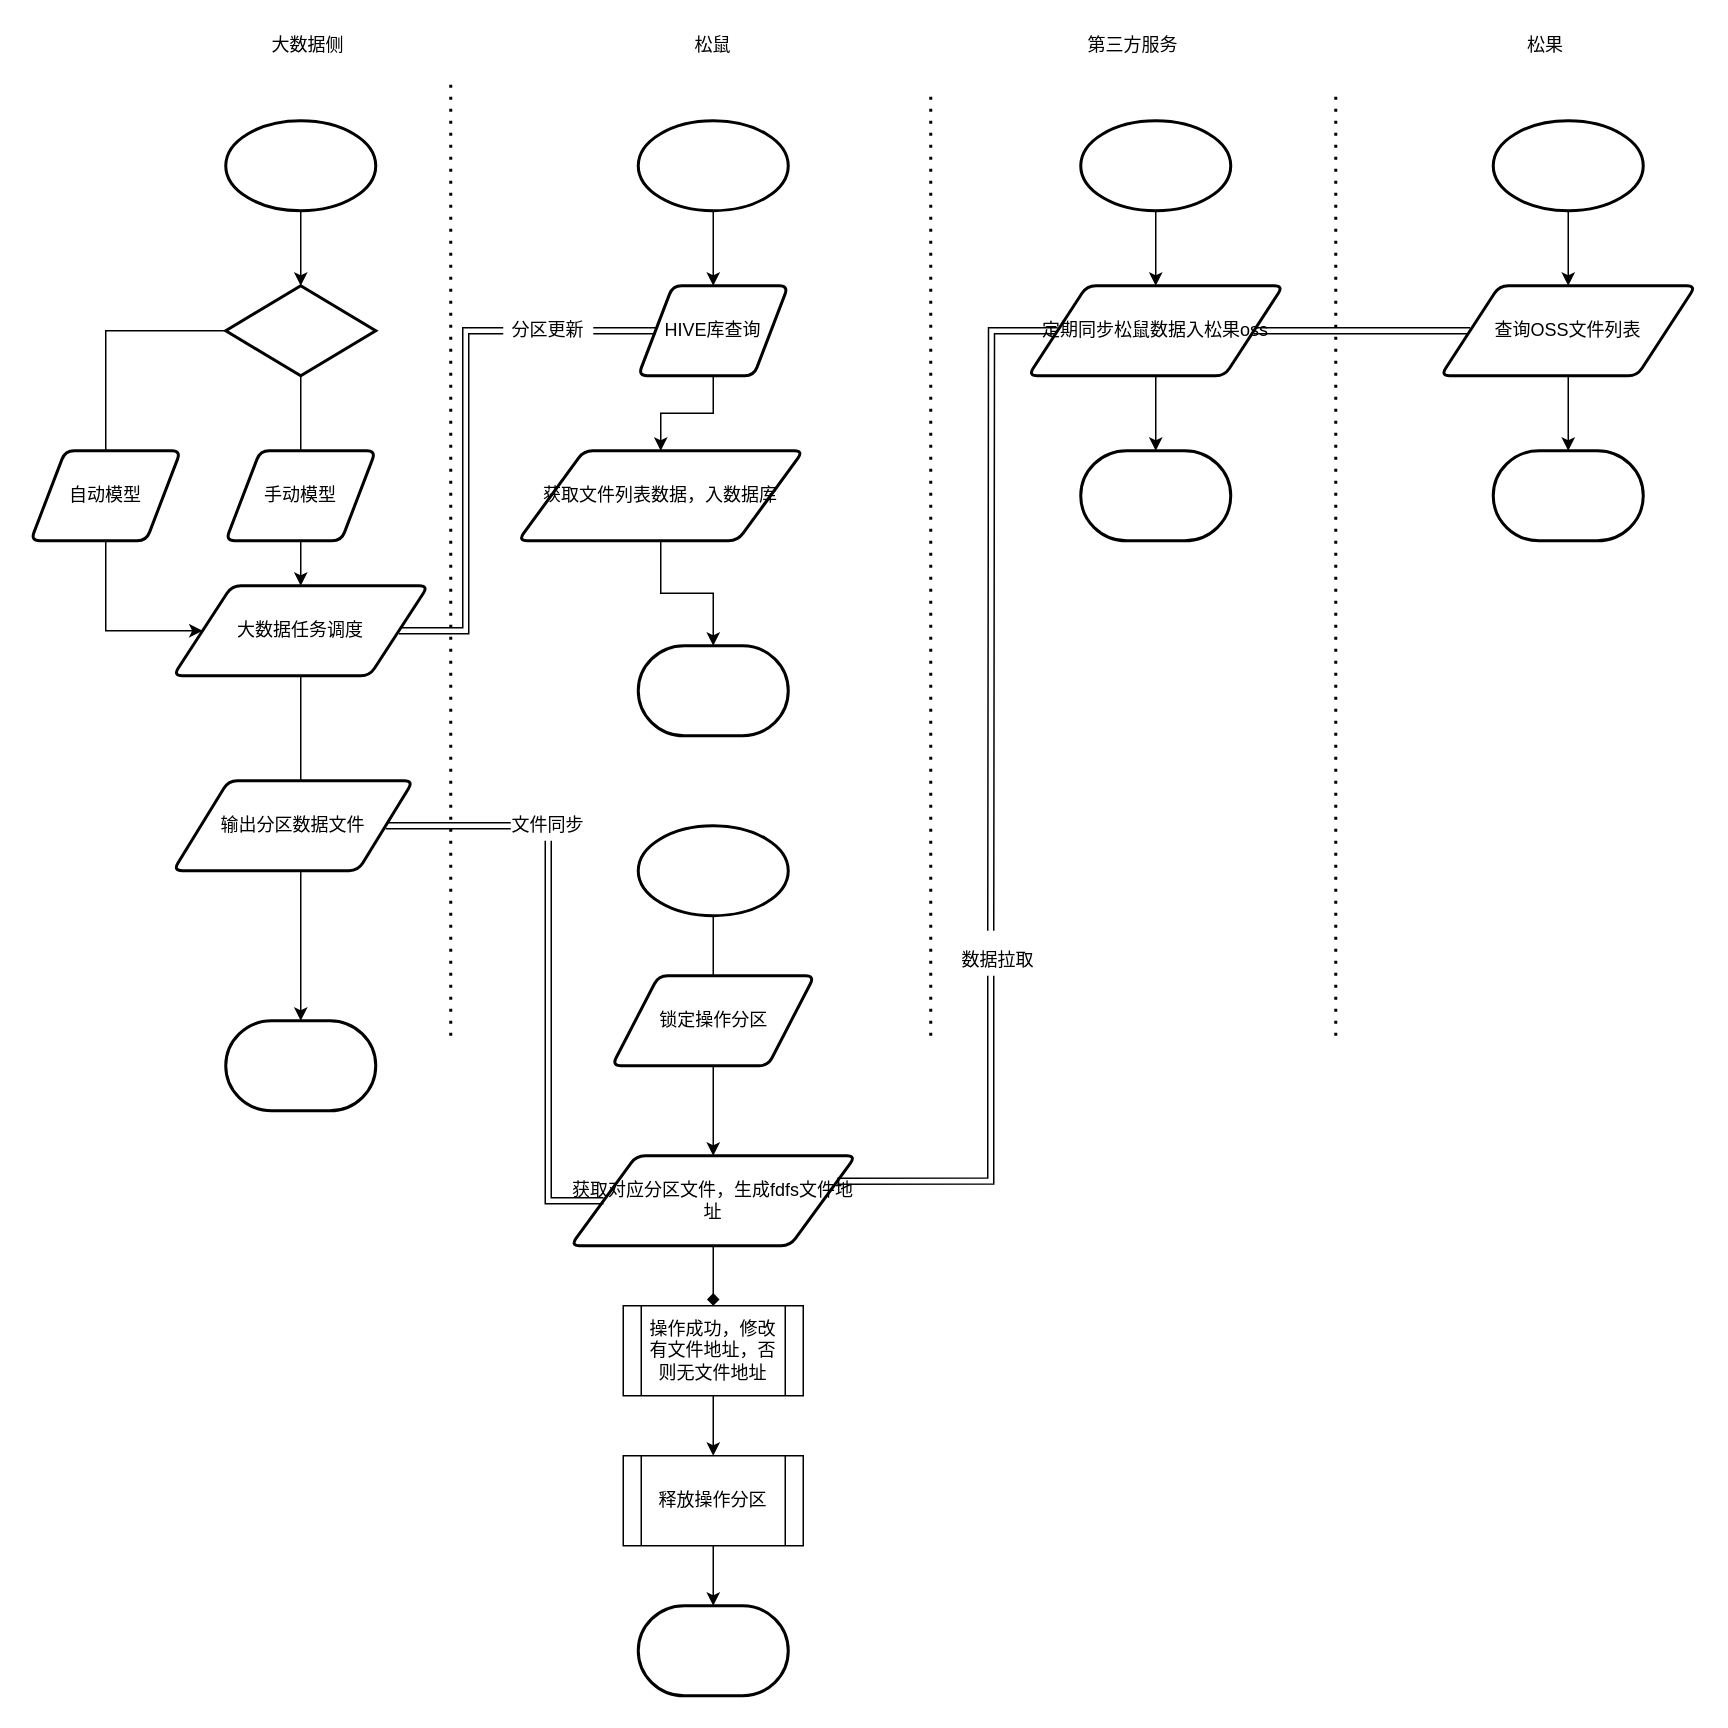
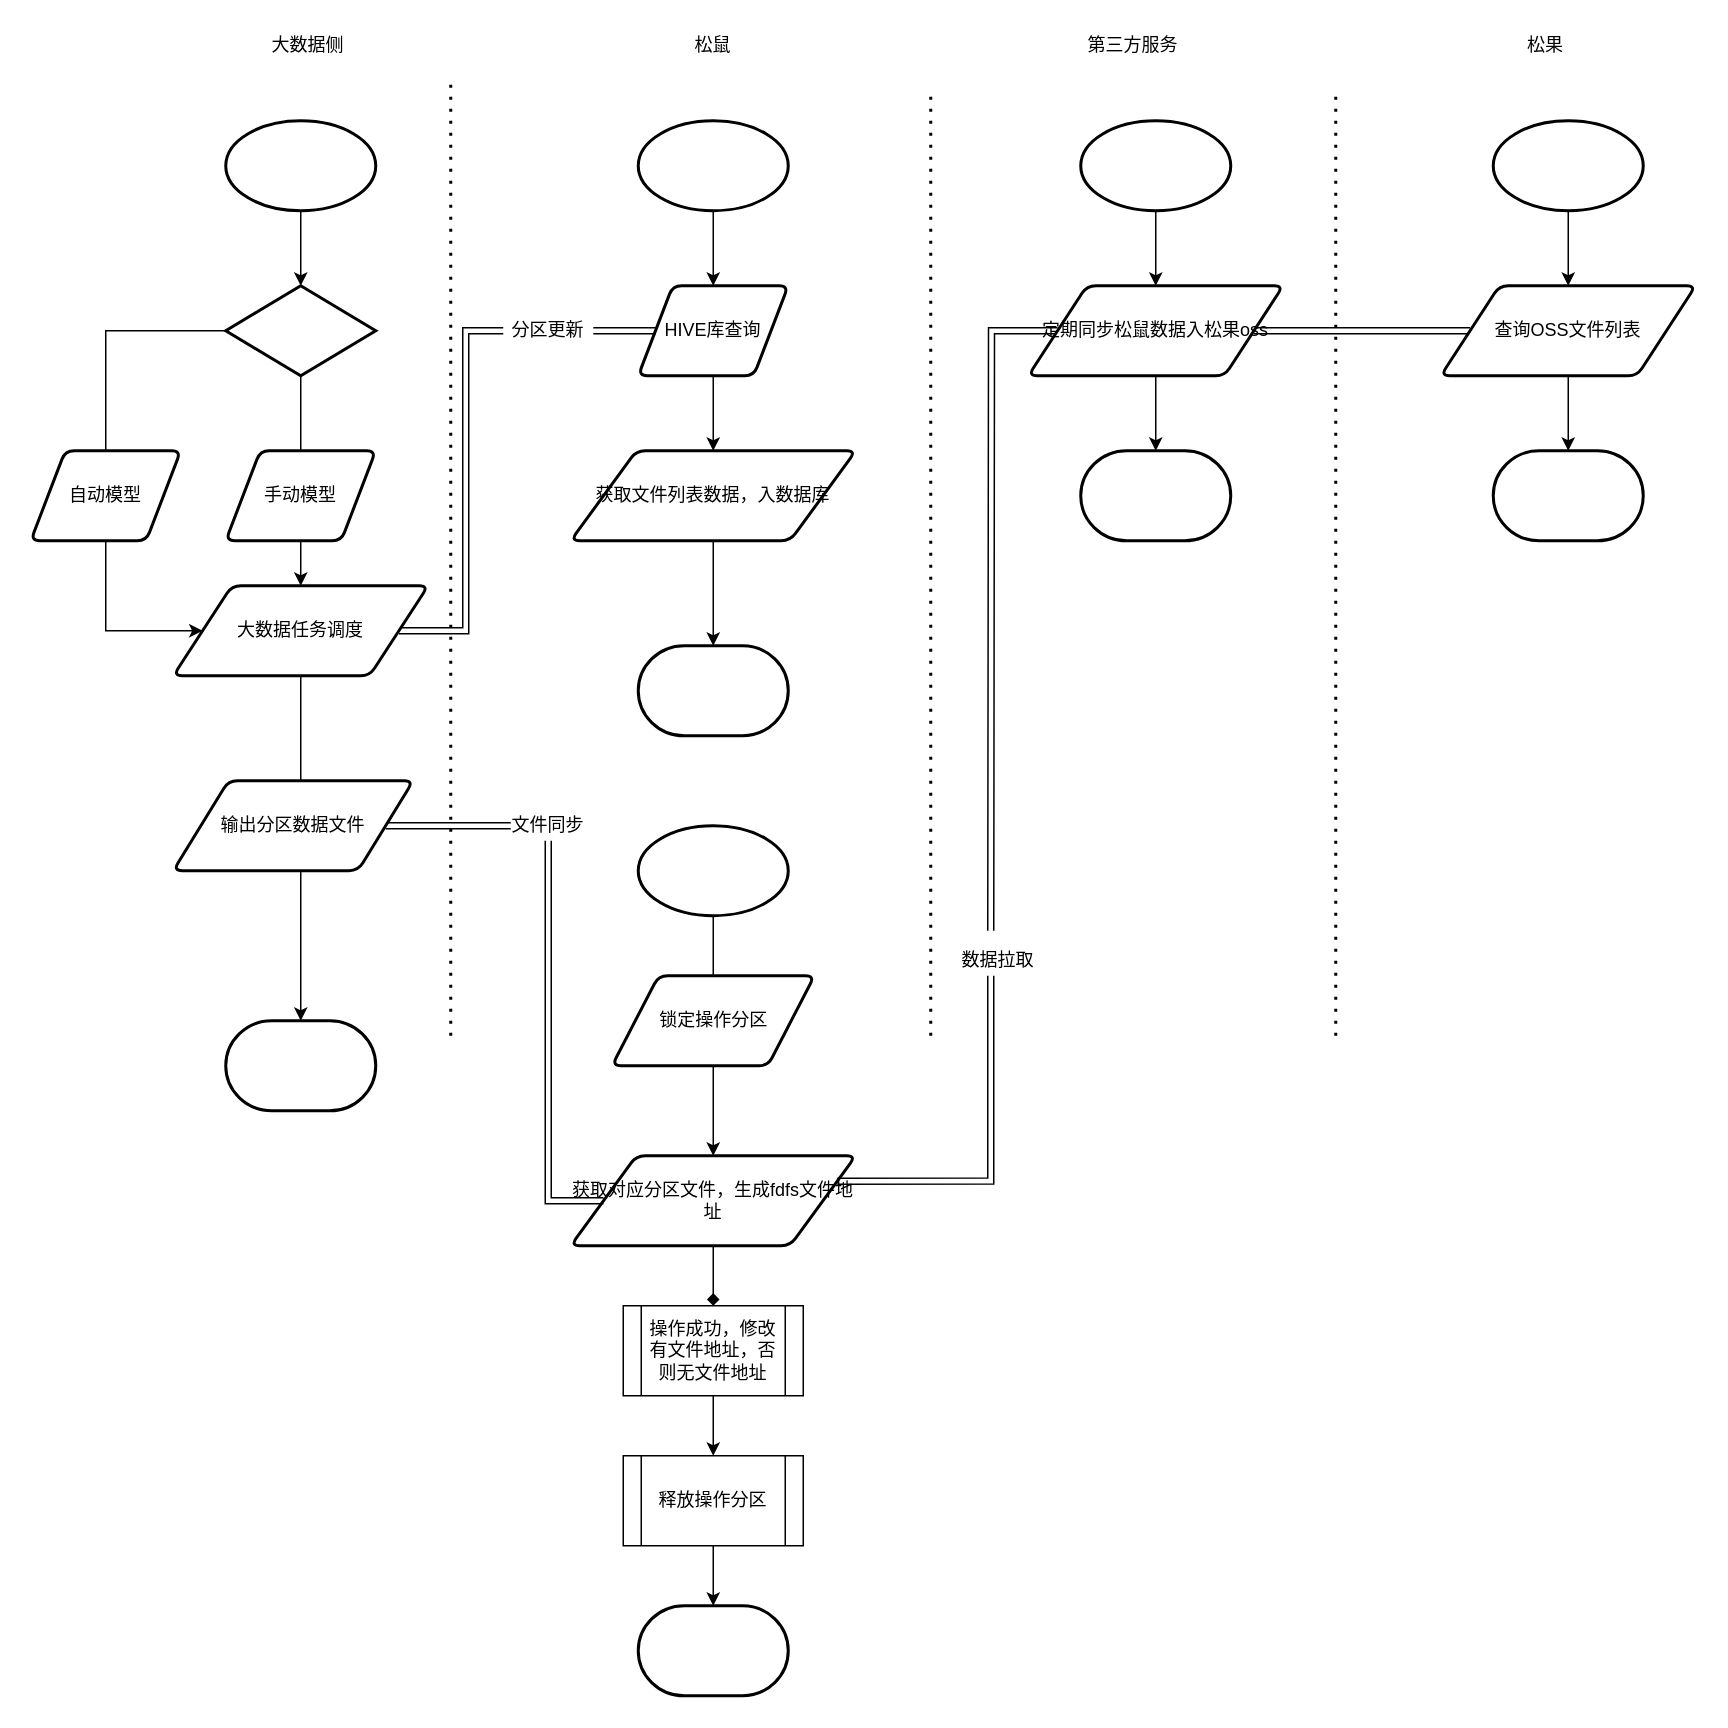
node "获取文件列表数据，入数据库": moved (661, 496) -> (713, 496)
